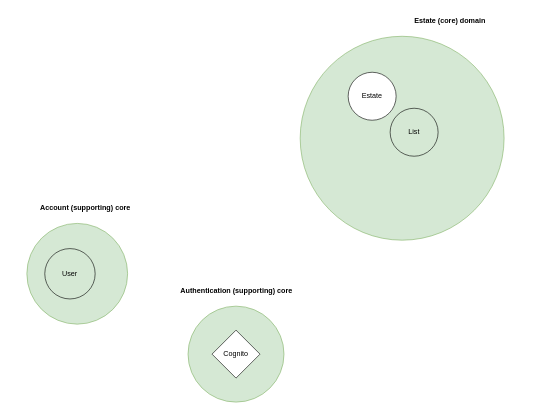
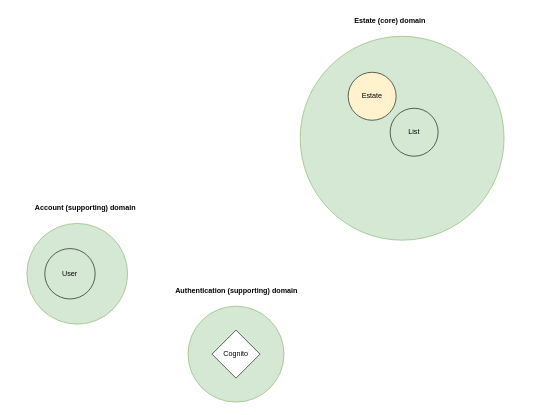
node "Estate (core) domain": moved (450, 21) -> (390, 21)
node "Estate": fillcolor #ffffff -> #fff2cc
node "Account (supporting) core": label "Account (supporting) core" -> "Account (supporting) domain"
node "Authentication (supporting) core": label "Authentication (supporting) core" -> "Authentication (supporting) domain"
